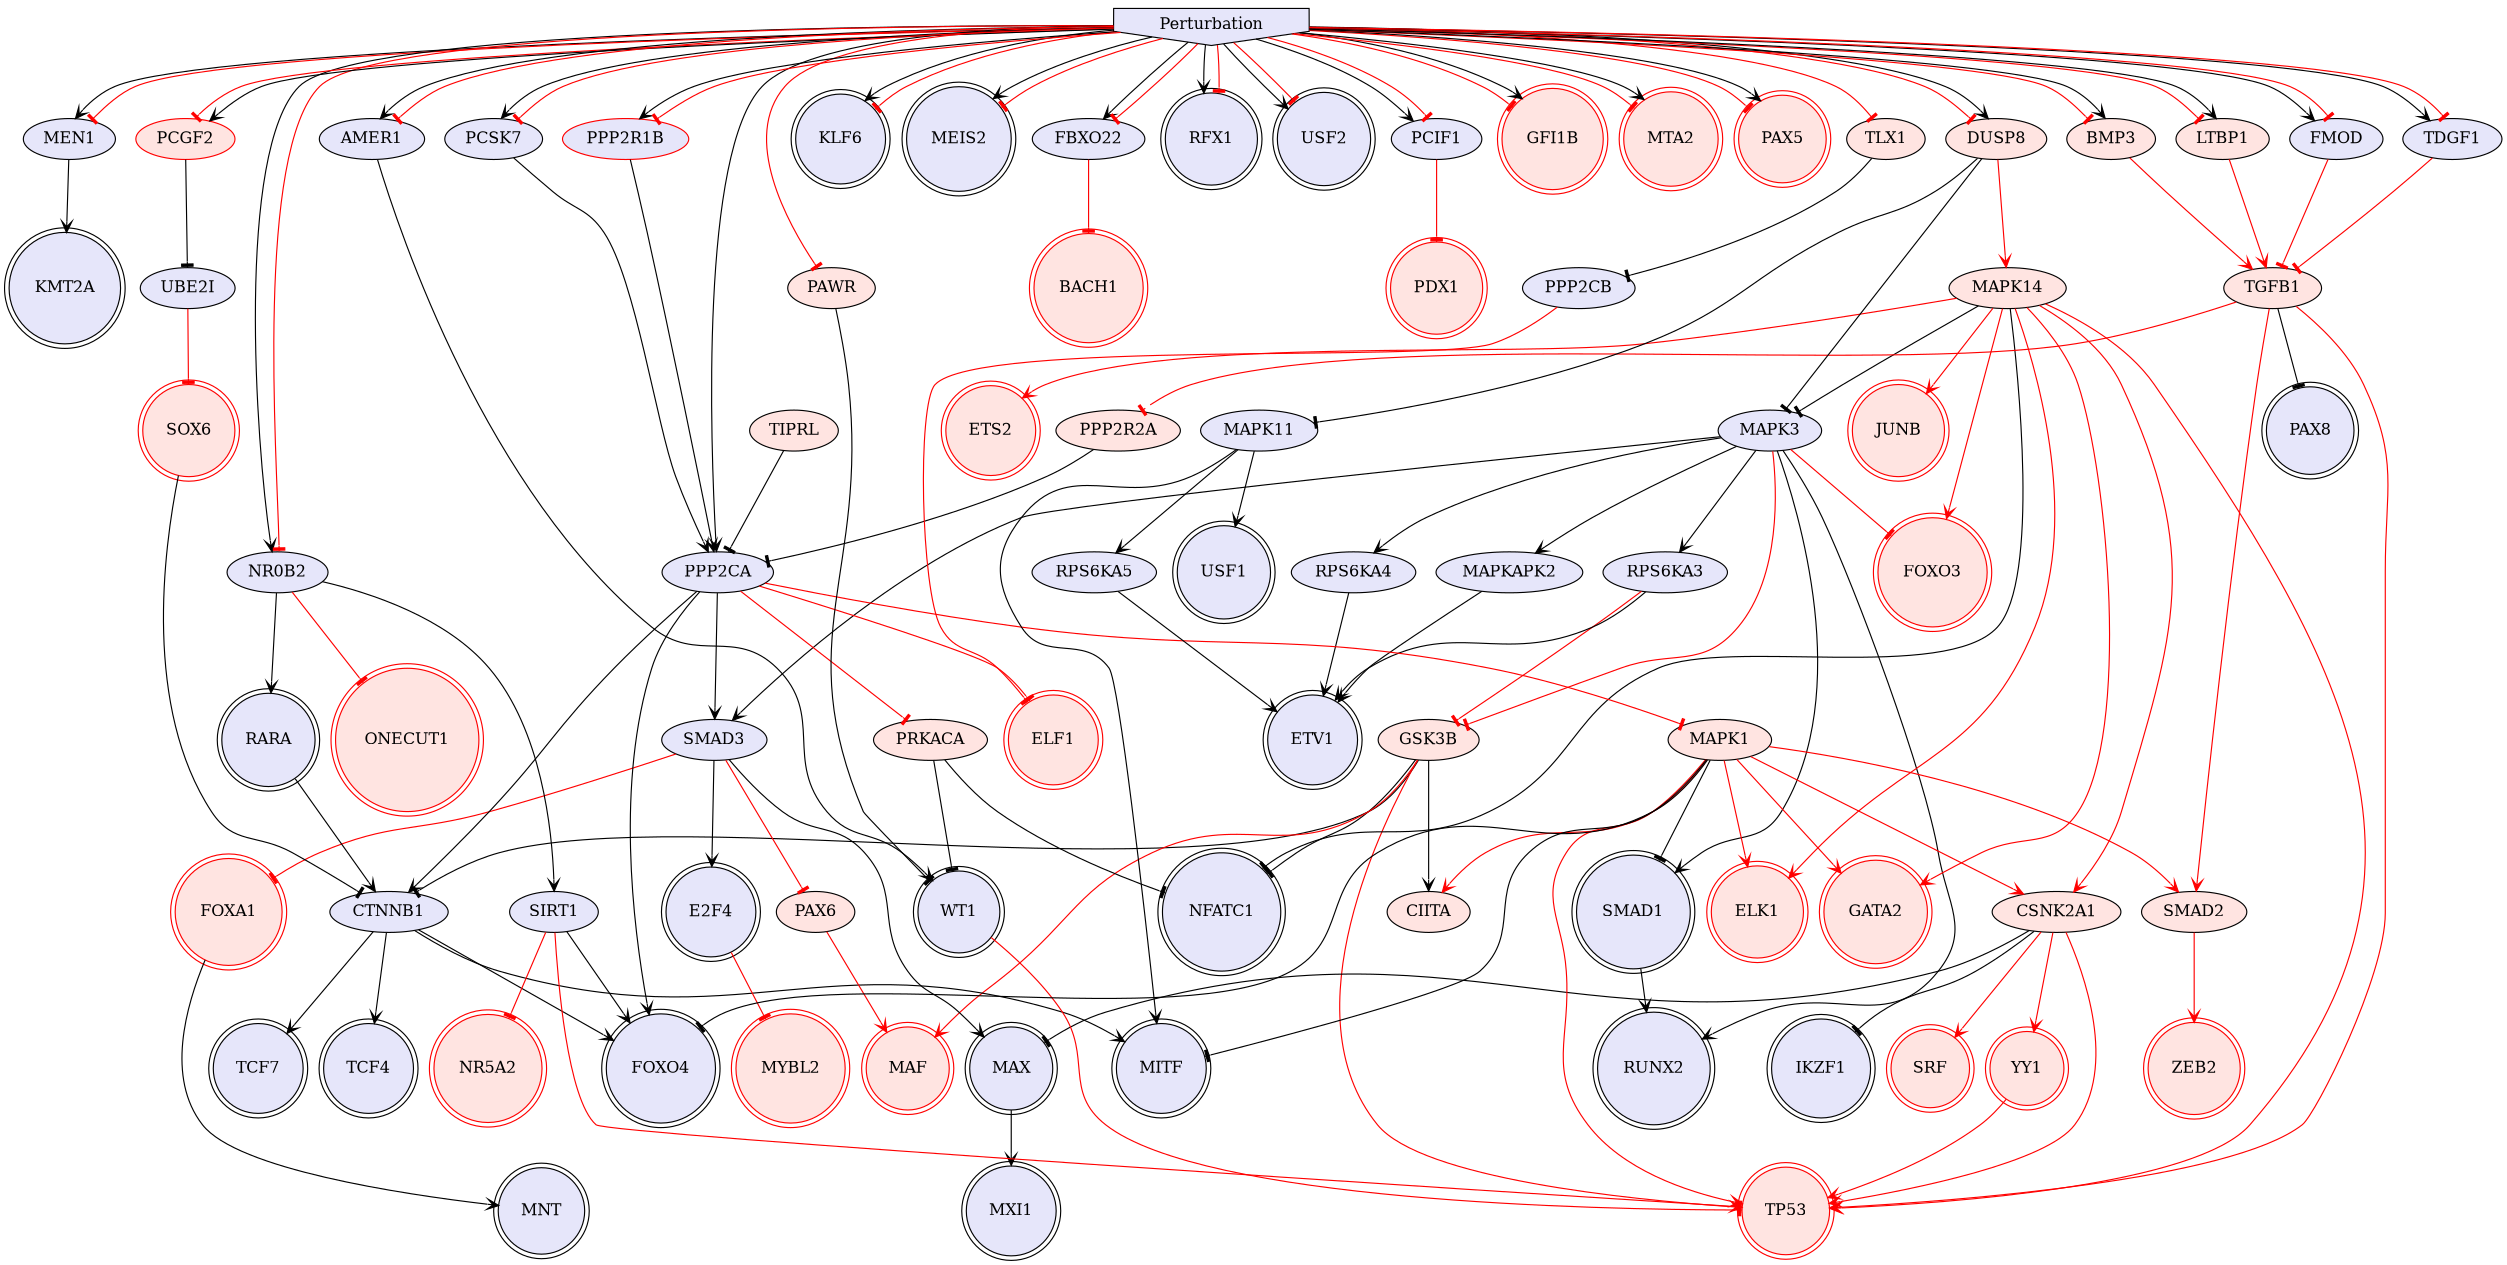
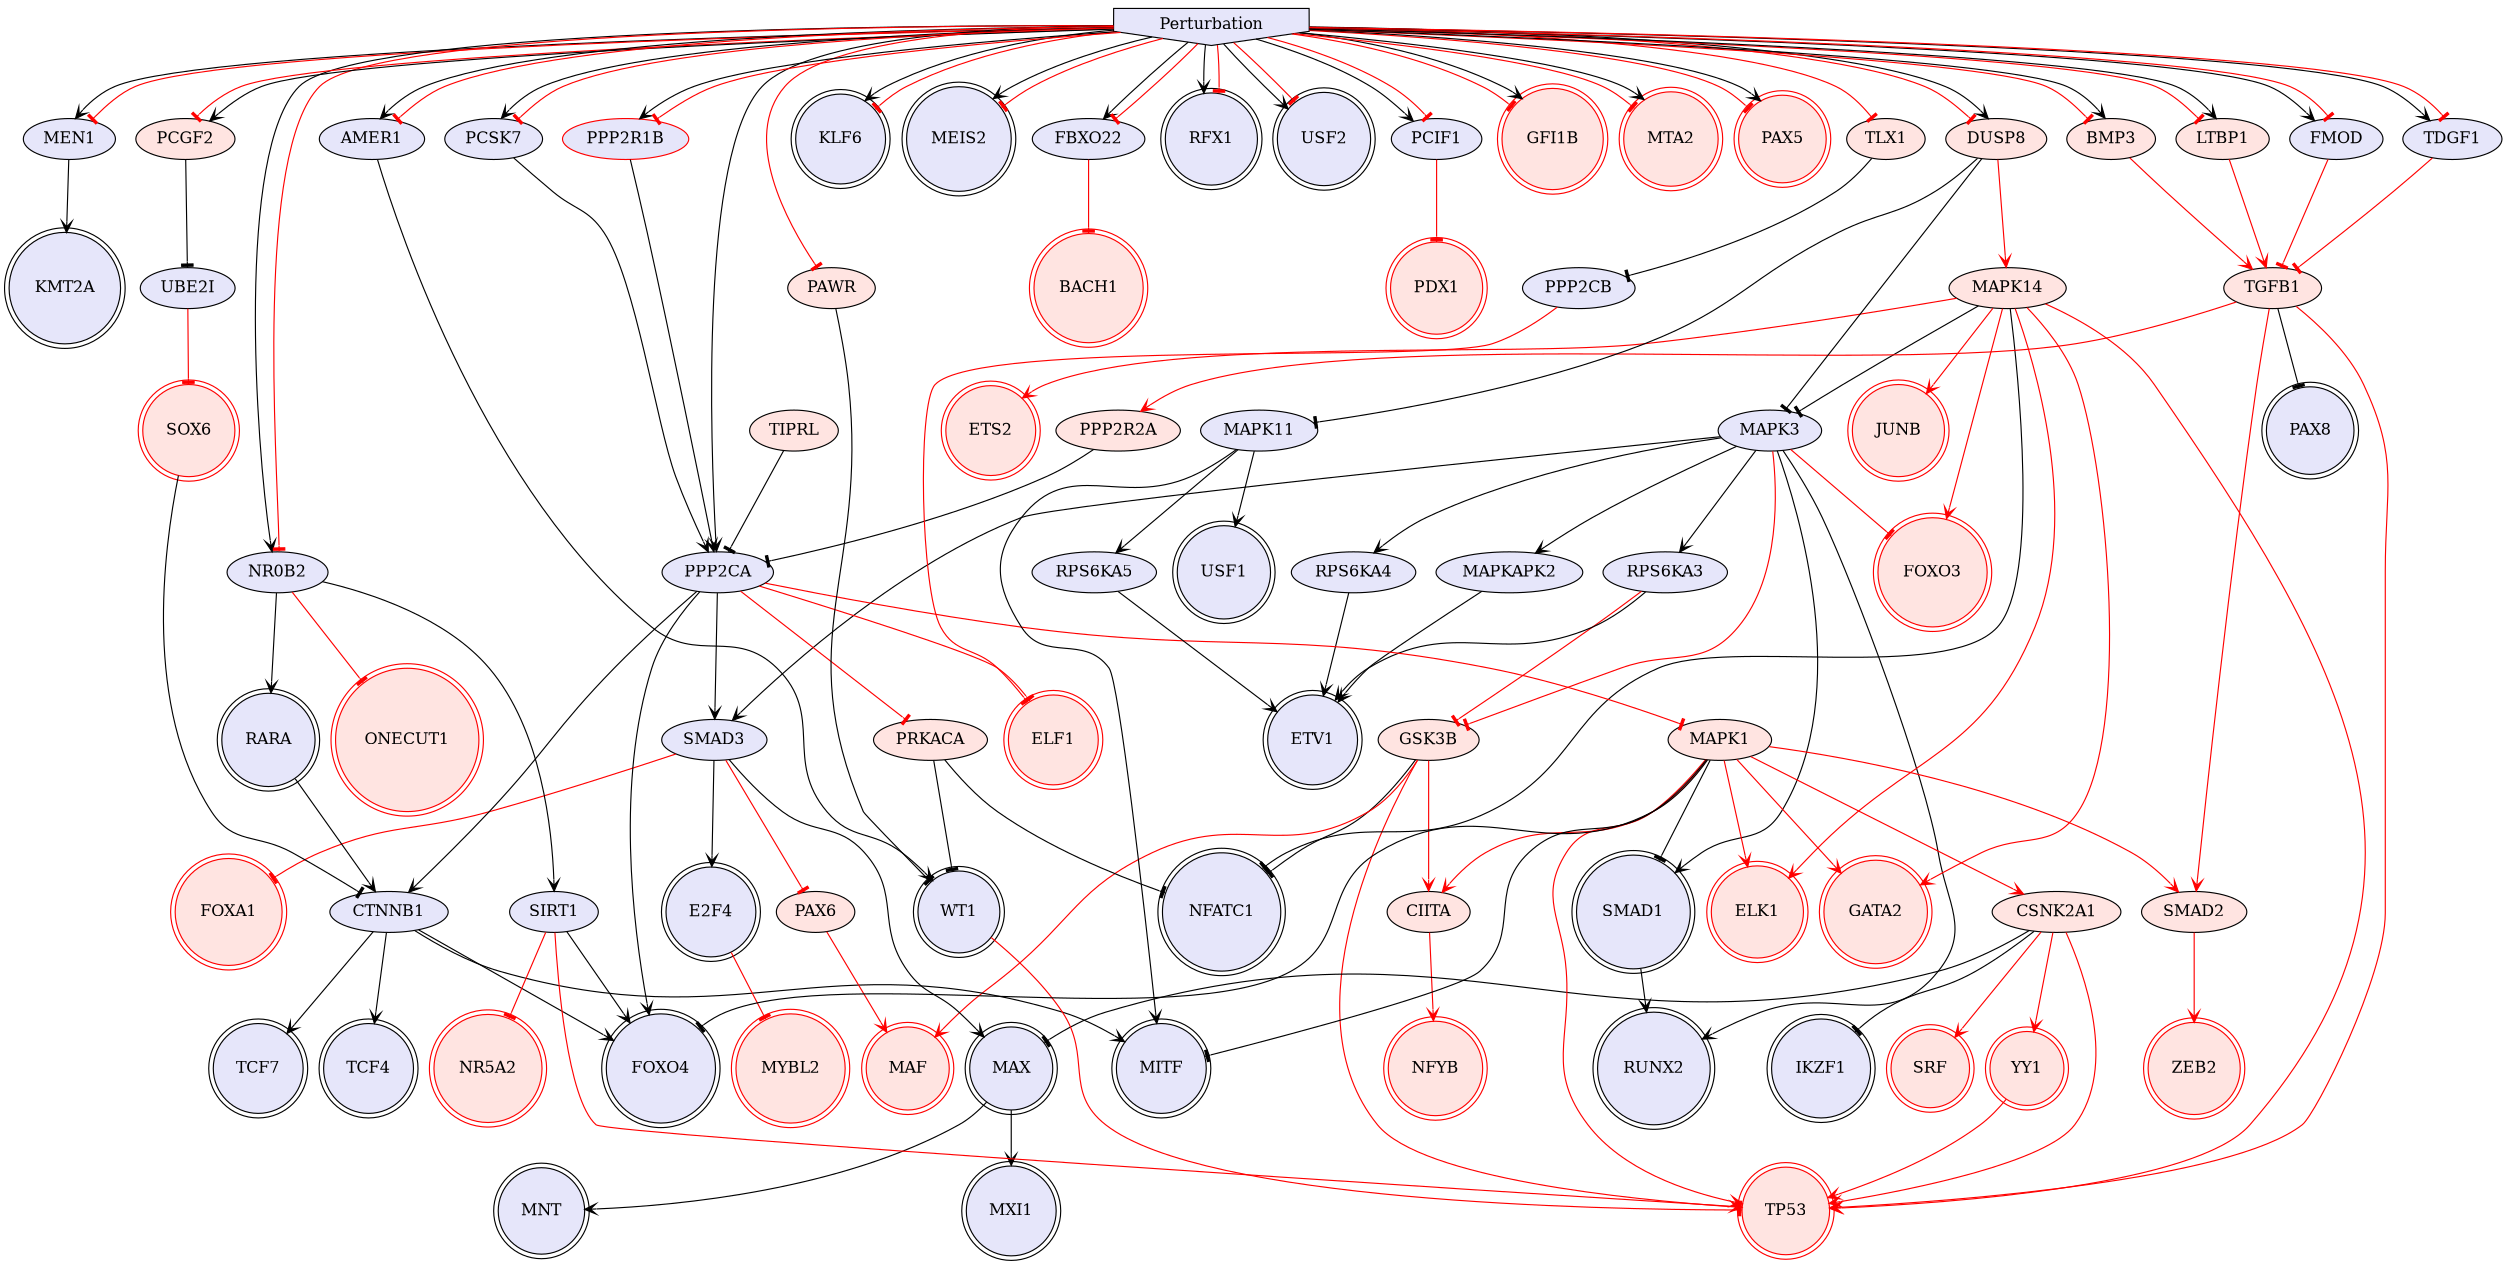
node "PCGF2": color red -> black
edge "TGFB1" -> "PPP2R2A": arrowhead tee -> vee
edge "MAPK14" -> "CSNK2A1": removed
edge "GSK3B" -> "CIITA": color black -> red
edge "GSK3B" -> "CTNNB1": removed
node "NFYB": added
edge "FOXA1" -> "MNT": now "MAX" -> "MNT"
